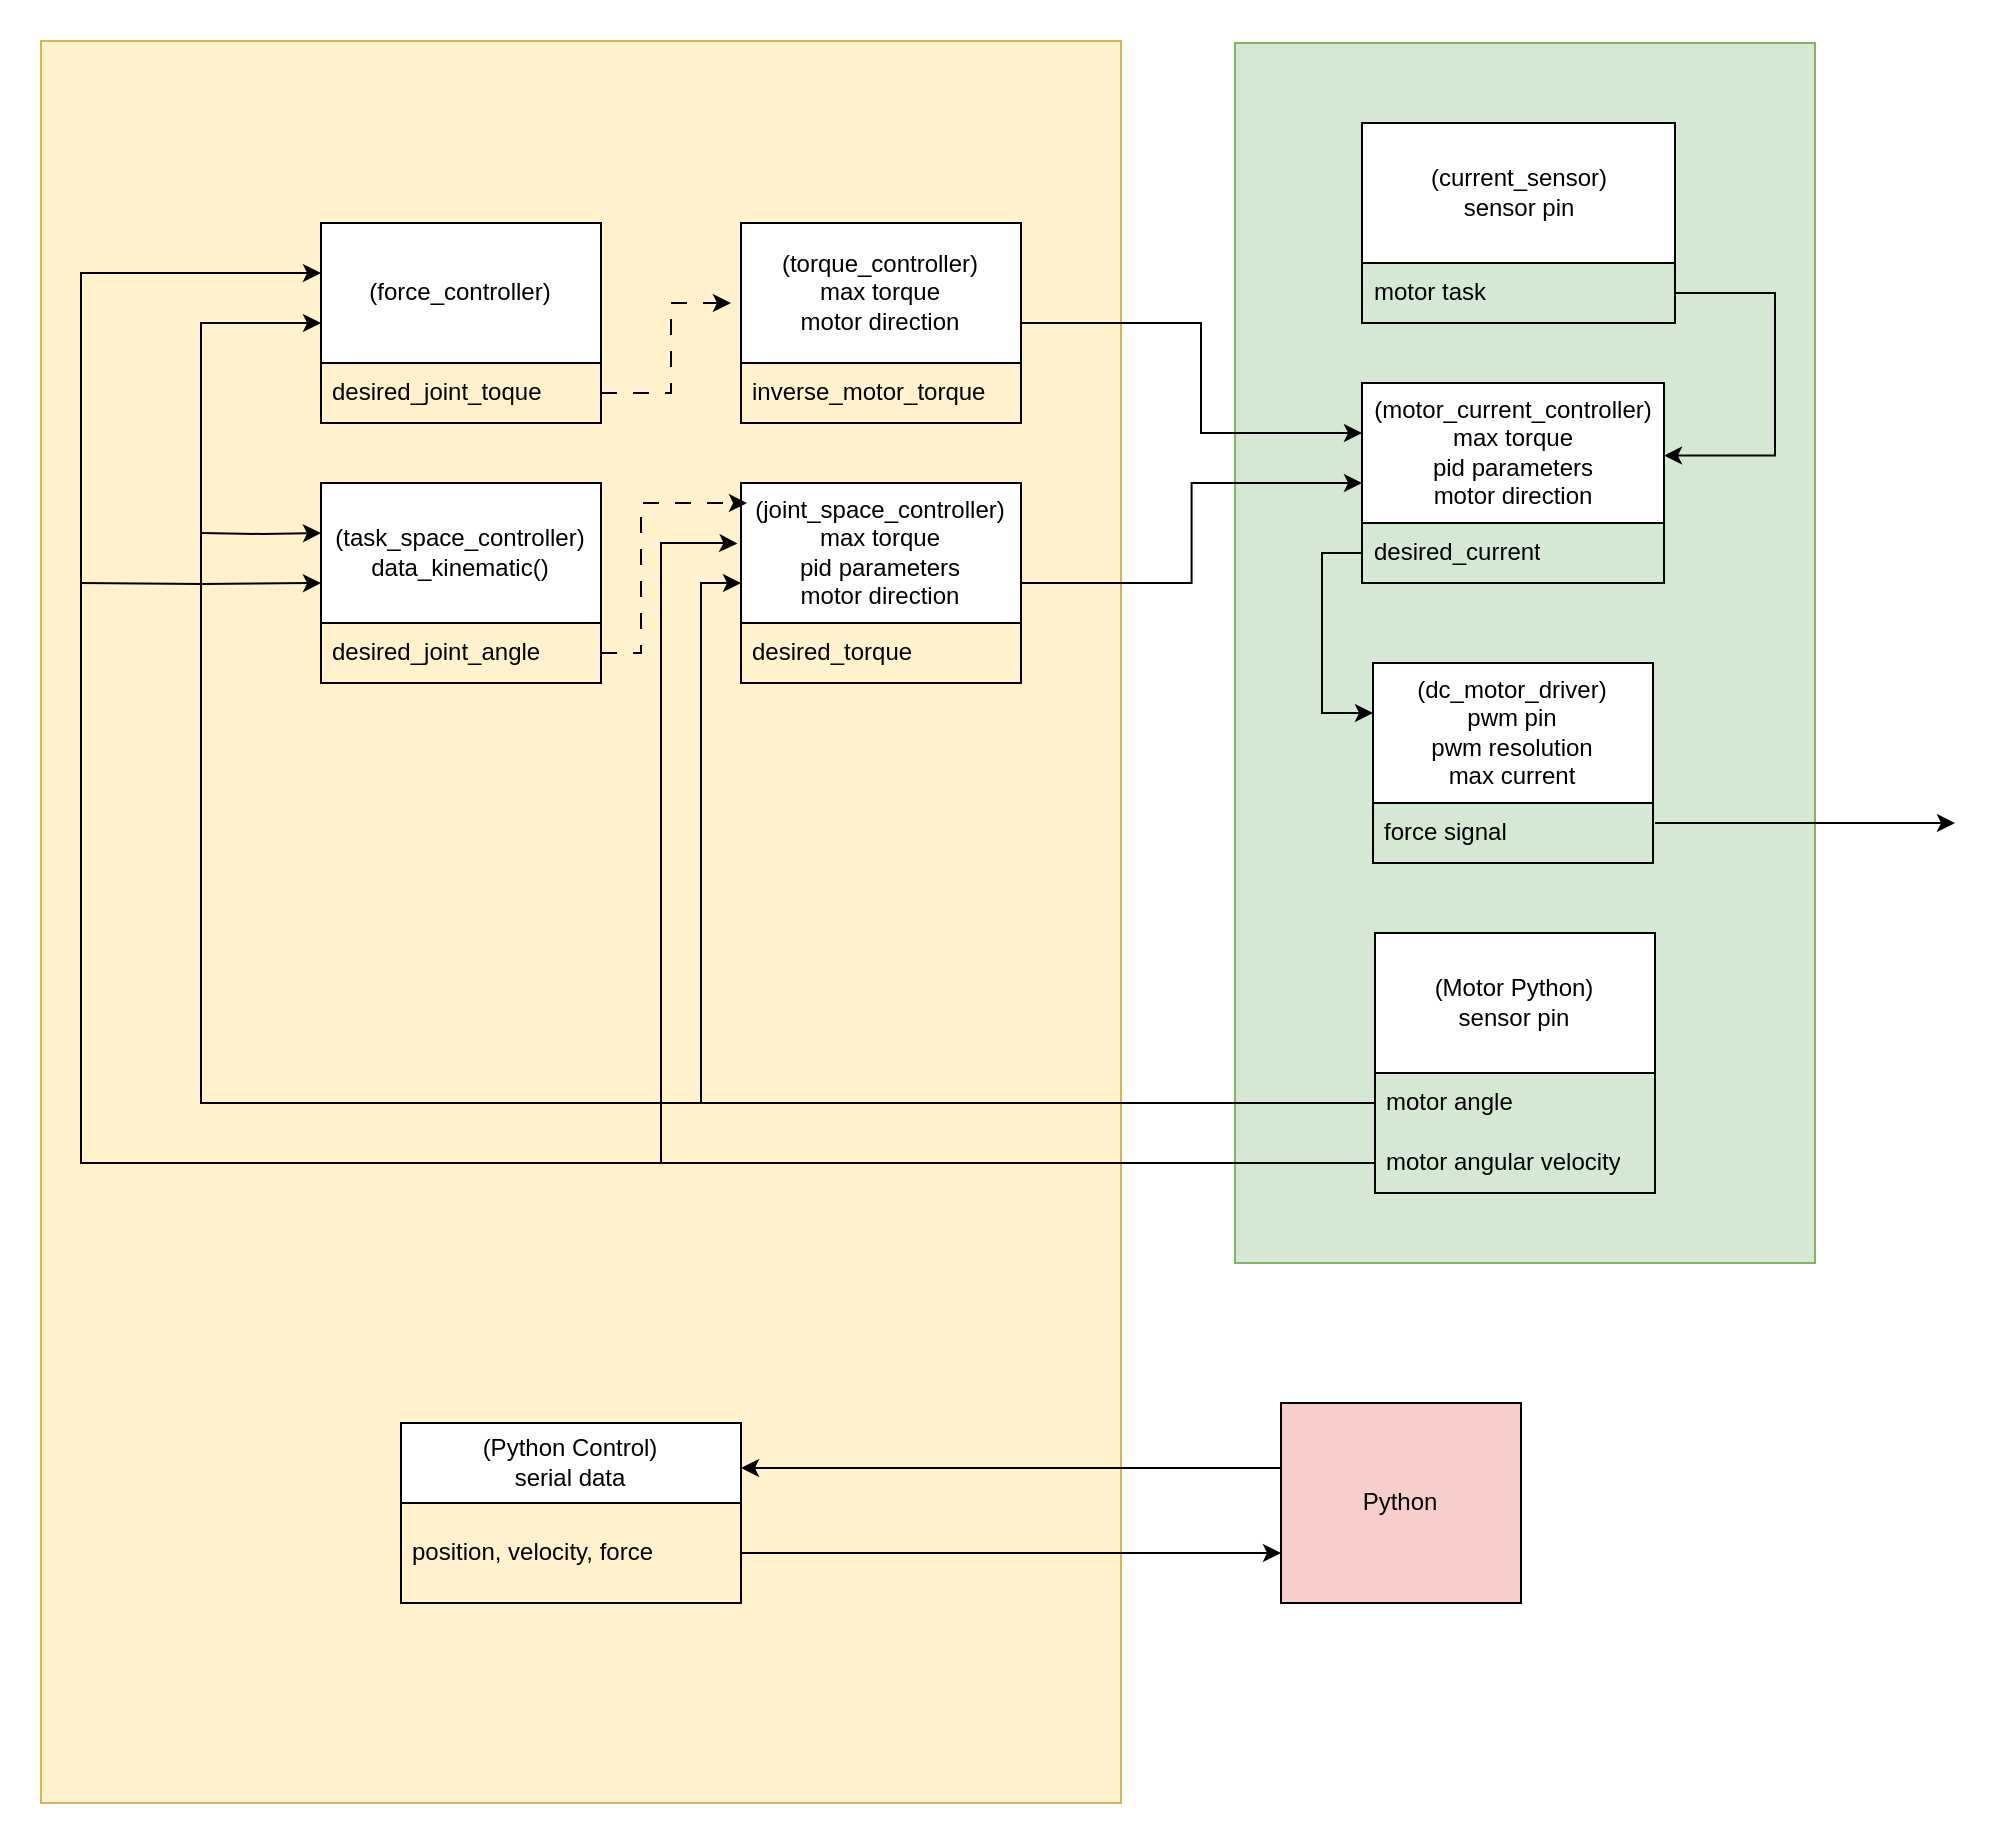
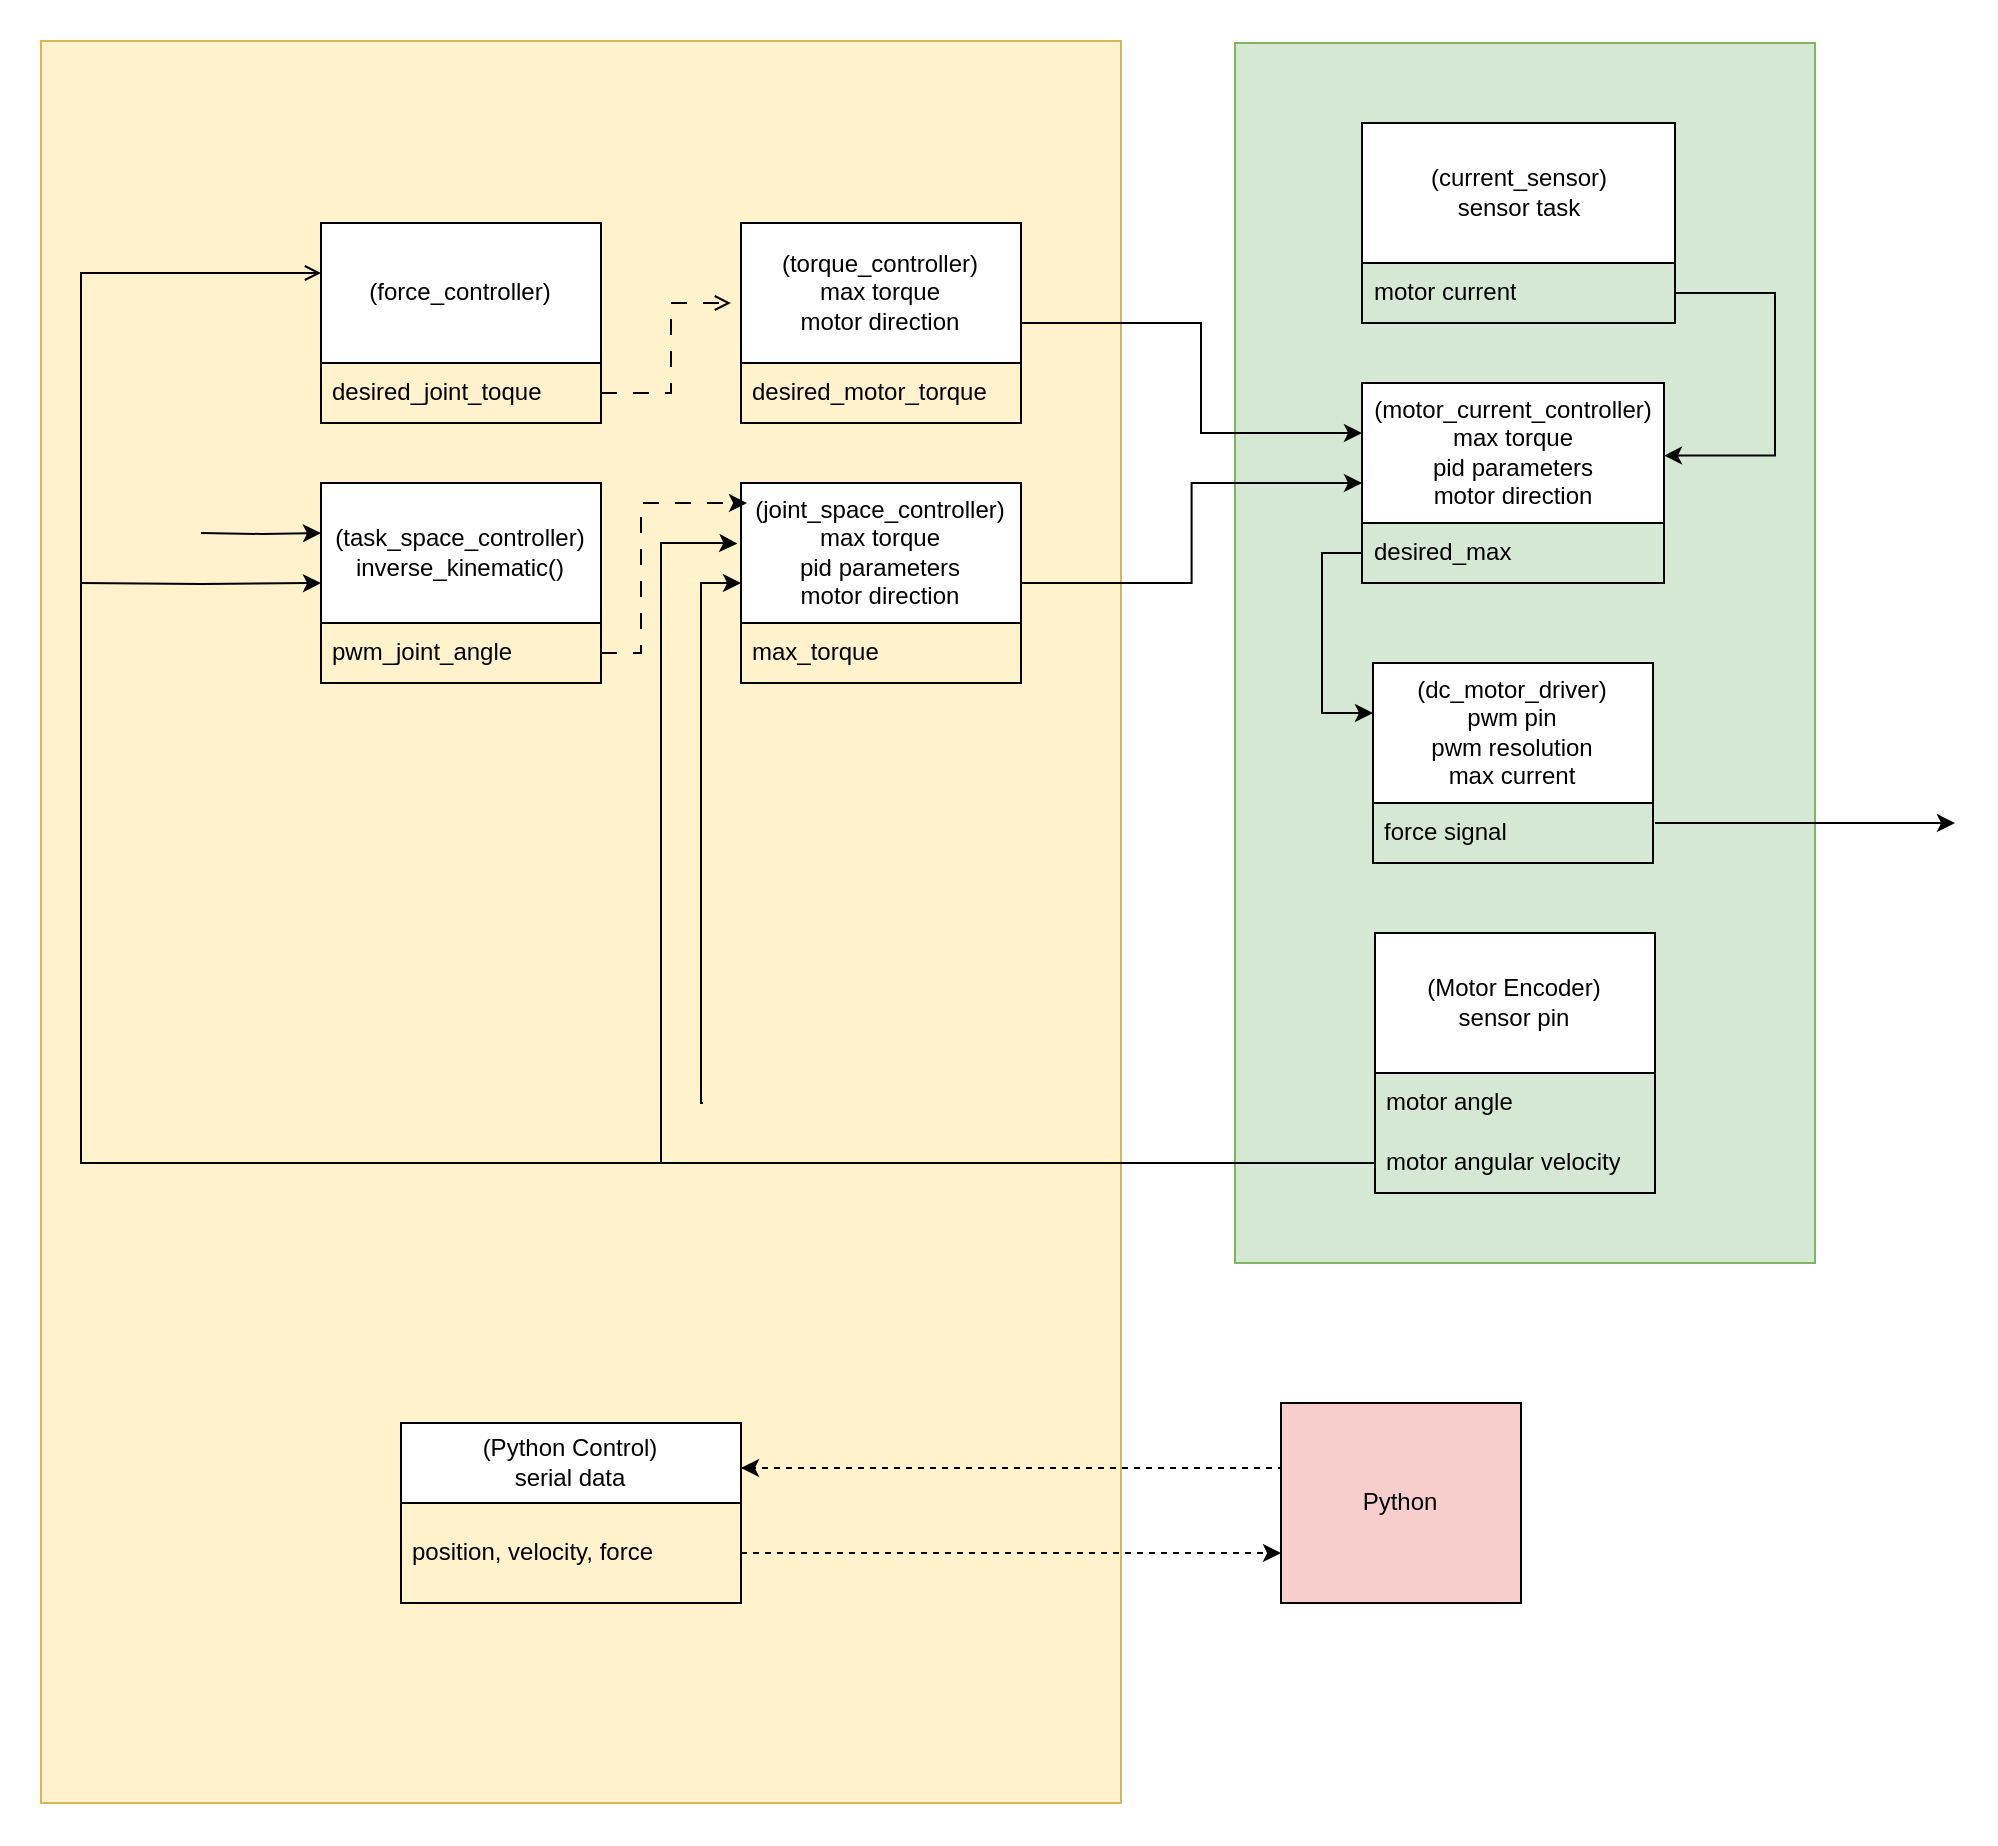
node "(current_sensor) sensor pin": label "(current_sensor) sensor pin" -> "(current_sensor) sensor task"
edge "motor angular velocity" -> "(force_controller)": arrowhead classic -> open
node "motor task": label "motor task" -> "motor current"
edge "desired_joint_toque" -> "(torque_controller) max torque motor direction": arrowhead classic -> open
node "inverse_motor_torque": label "inverse_motor_torque" -> "desired_motor_torque"
node "(task_space_controller) data_kinematic()": label "(task_space_controller) data_kinematic()" -> "(task_space_controller) inverse_kinematic()"
node "desired_current": label "desired_current" -> "desired_max"
node "desired_joint_angle": label "desired_joint_angle" -> "pwm_joint_angle"
node "desired_torque": label "desired_torque" -> "max_torque"
node "(Motor Python) sensor pin": label "(Motor Python) sensor pin" -> "(Motor Encoder) sensor pin"
edge "motor angle" -> "(force_controller)": removed
edge "Python" -> "(Python Control) serial data": style solid -> dashed
edge "position, velocity, force" -> "Python": style solid -> dashed
